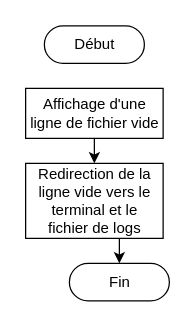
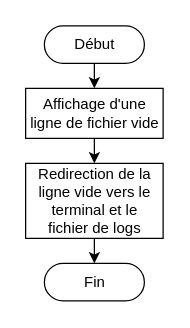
edge "Début" -> "Affichage d'une ligne de fichier vide": added
node "Fin": moved (119, 282) -> (94, 282)
